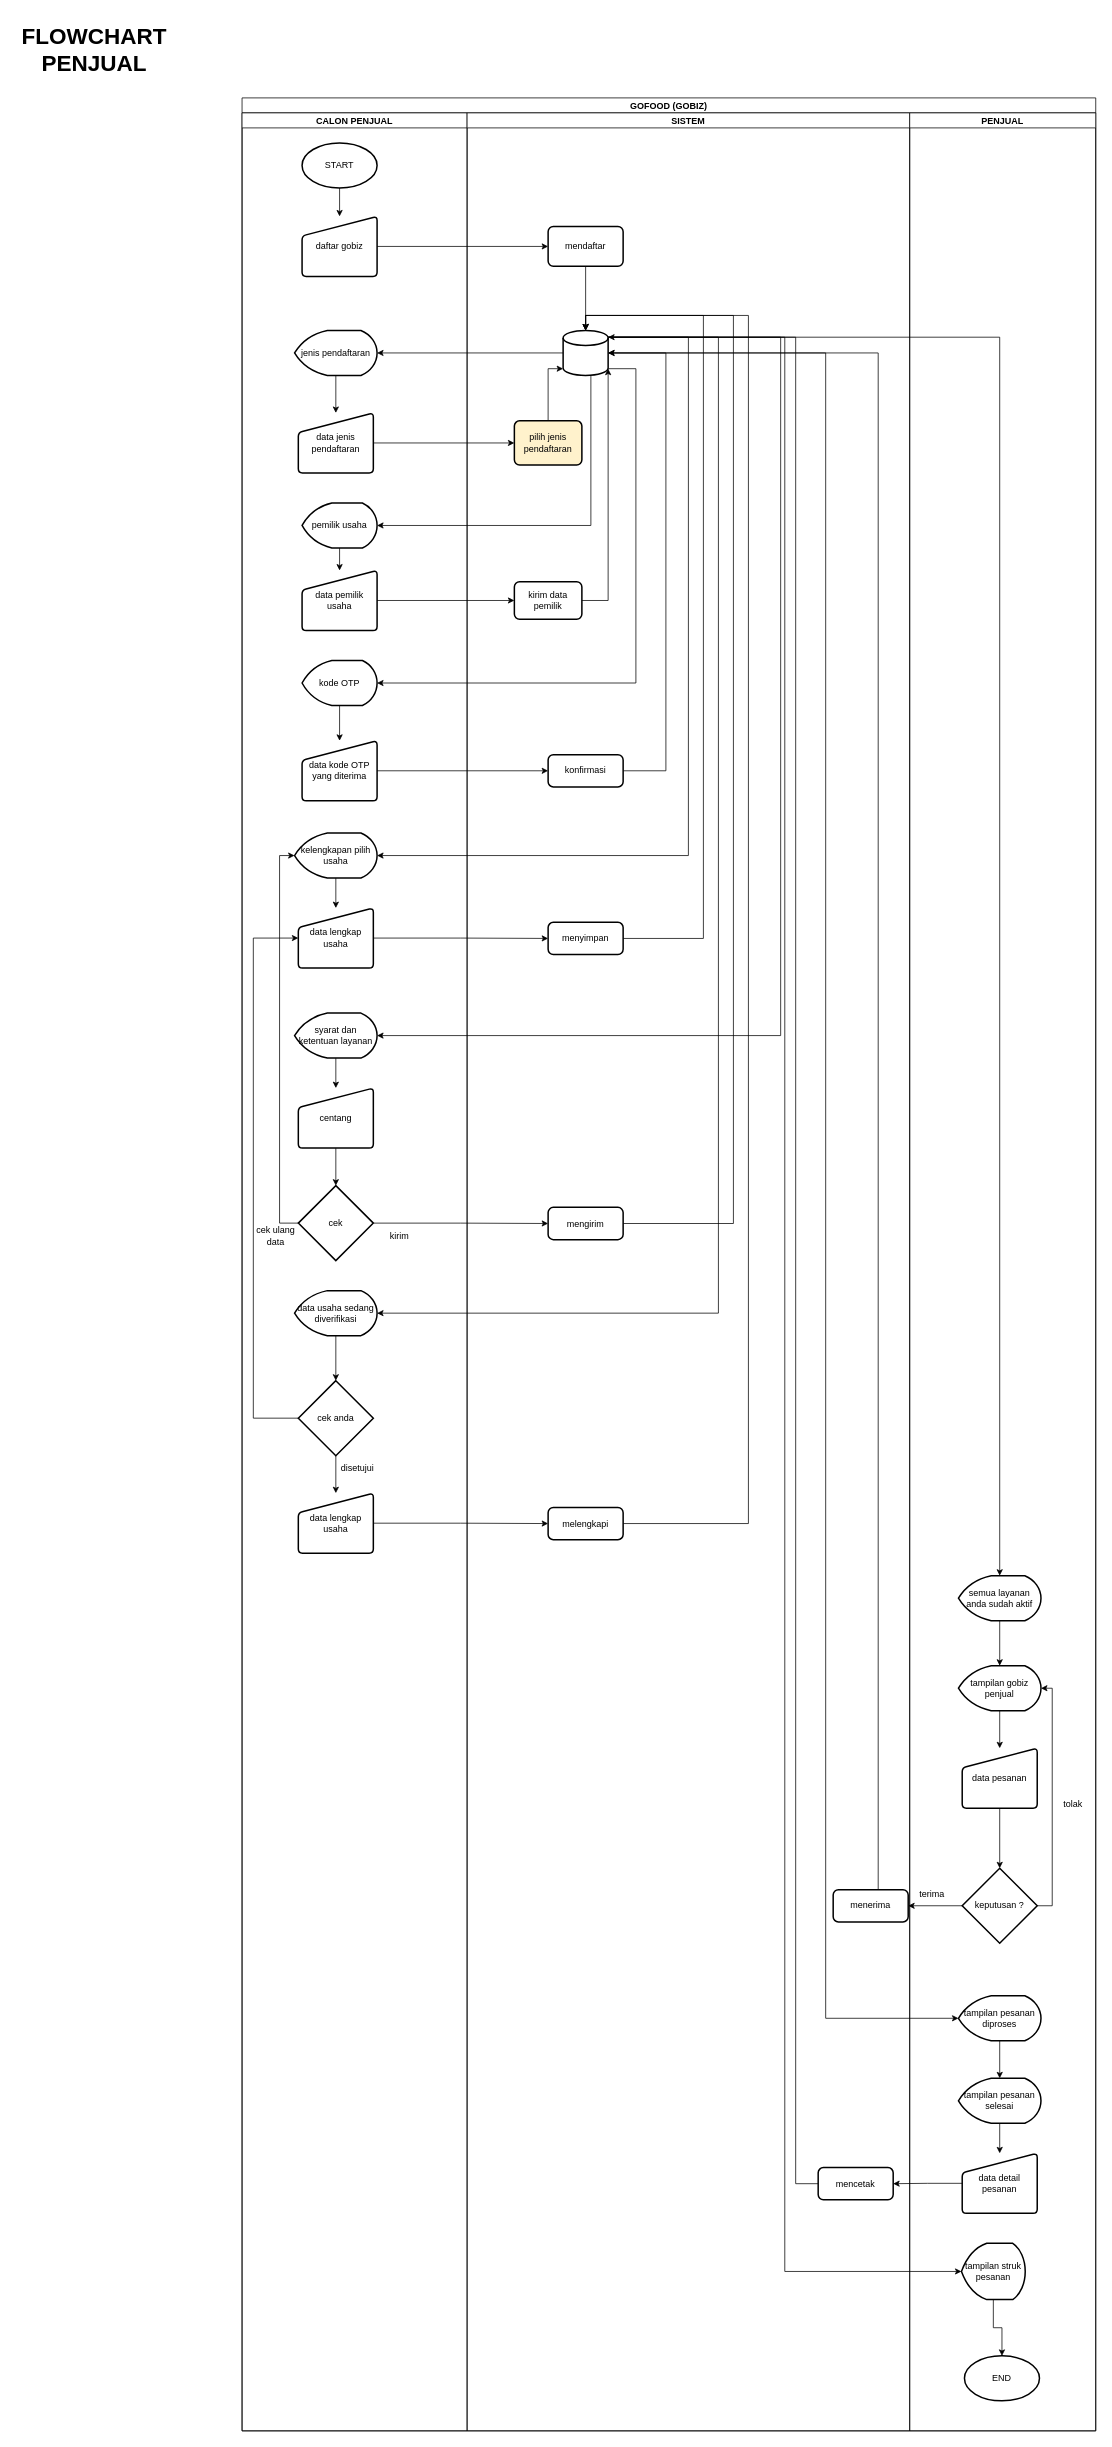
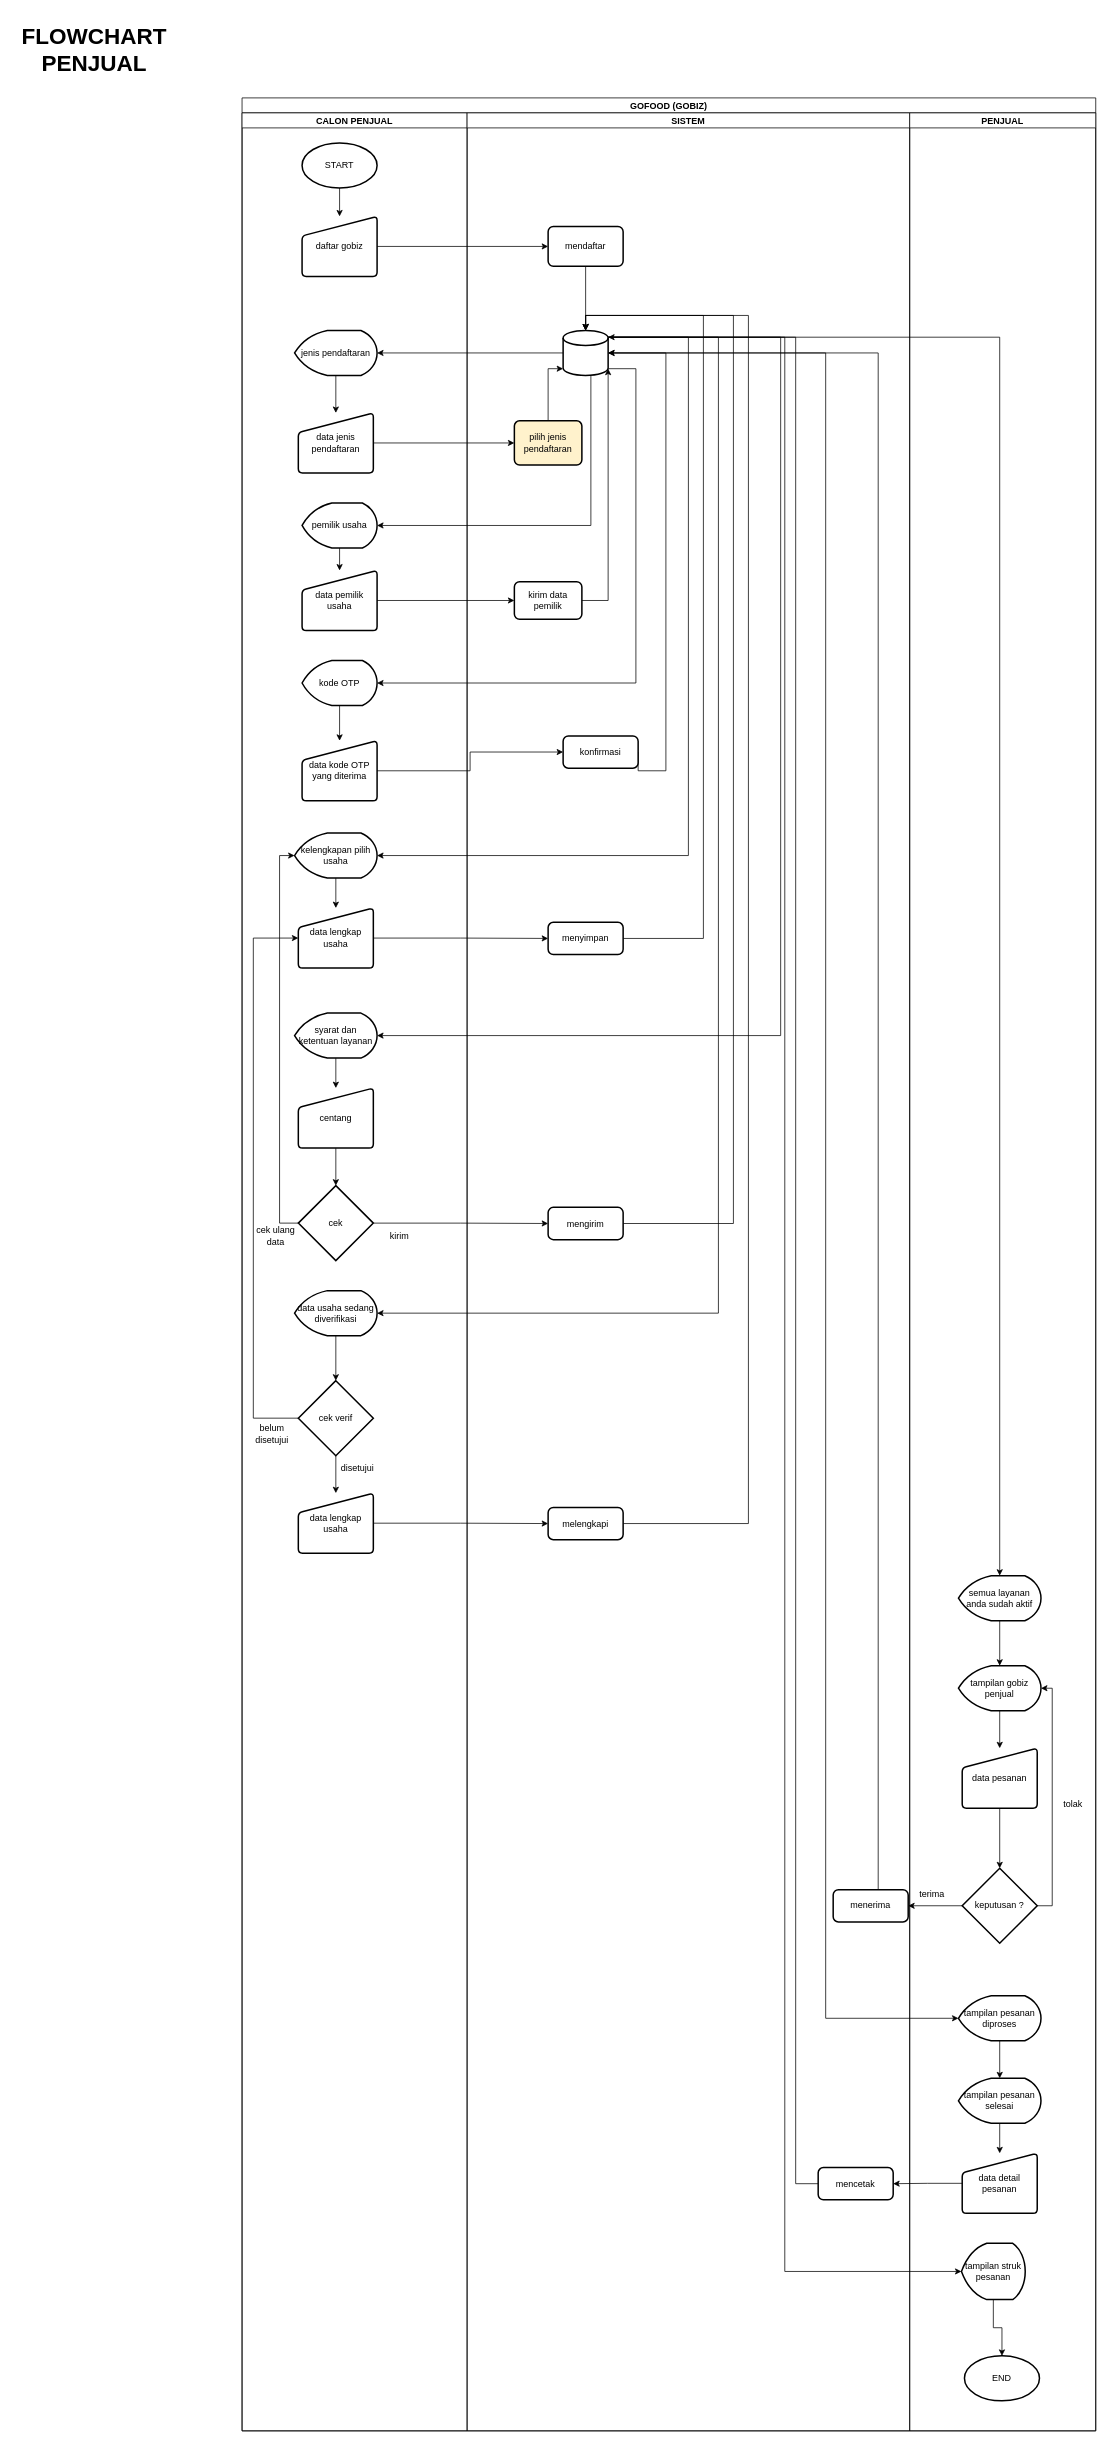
node "konfirmasi": moved (585, 771) -> (600, 752)
node "cek anda": label "cek anda" -> "cek verif"
node "belum disetujui": added
